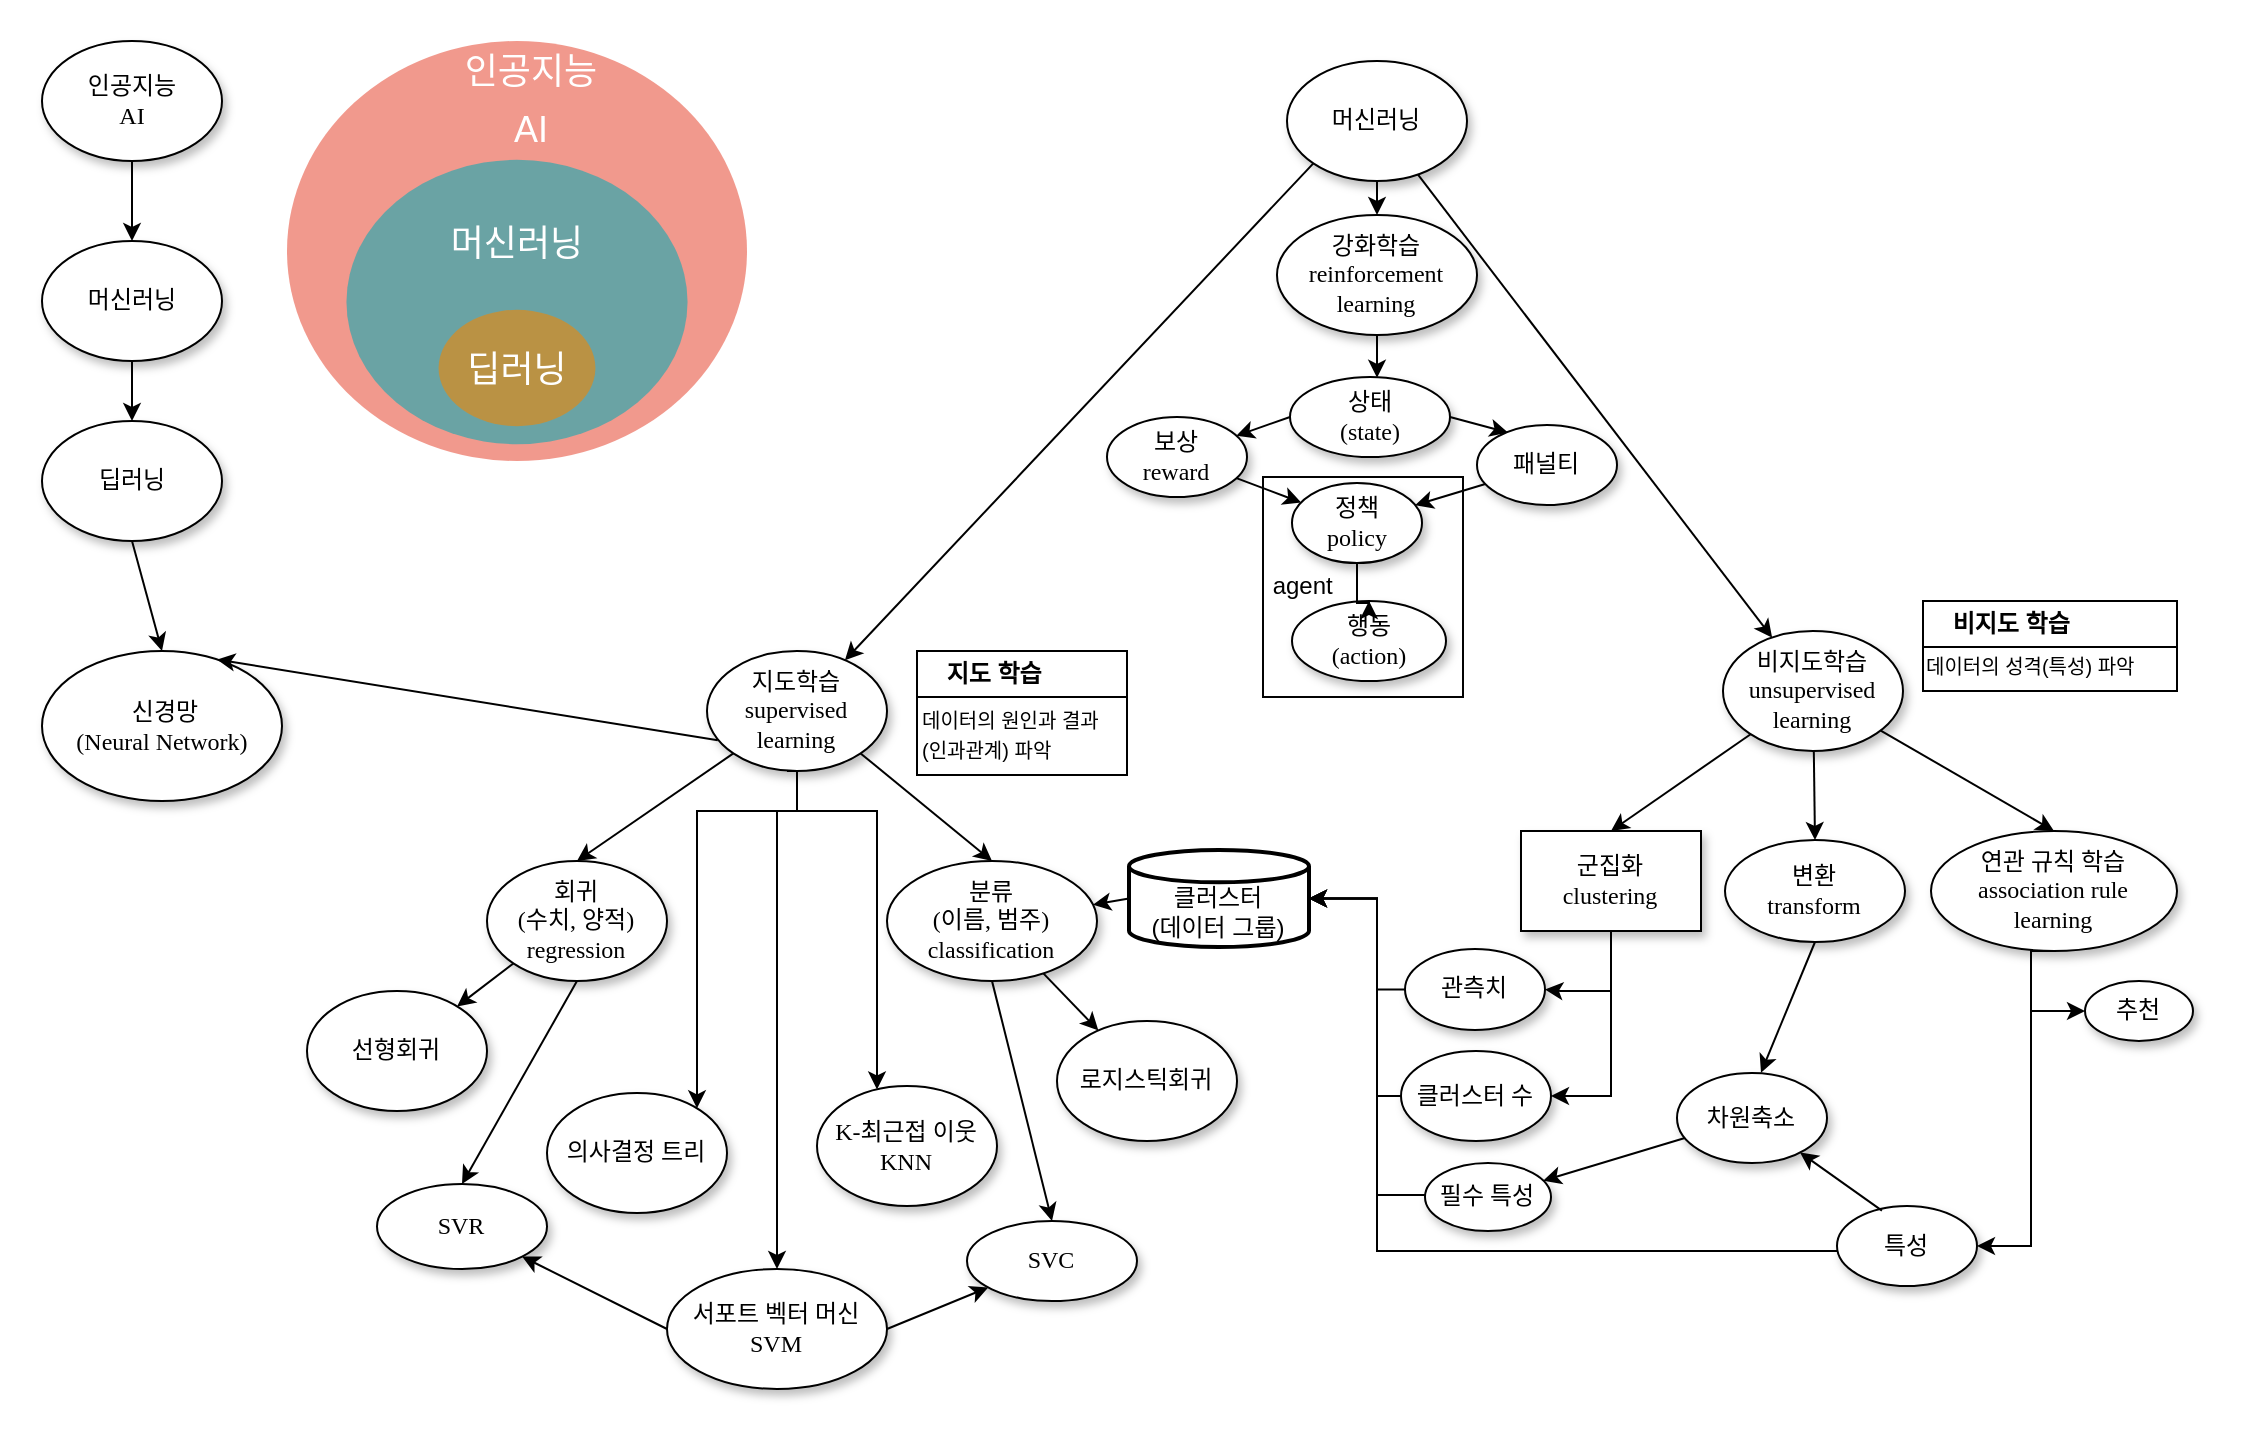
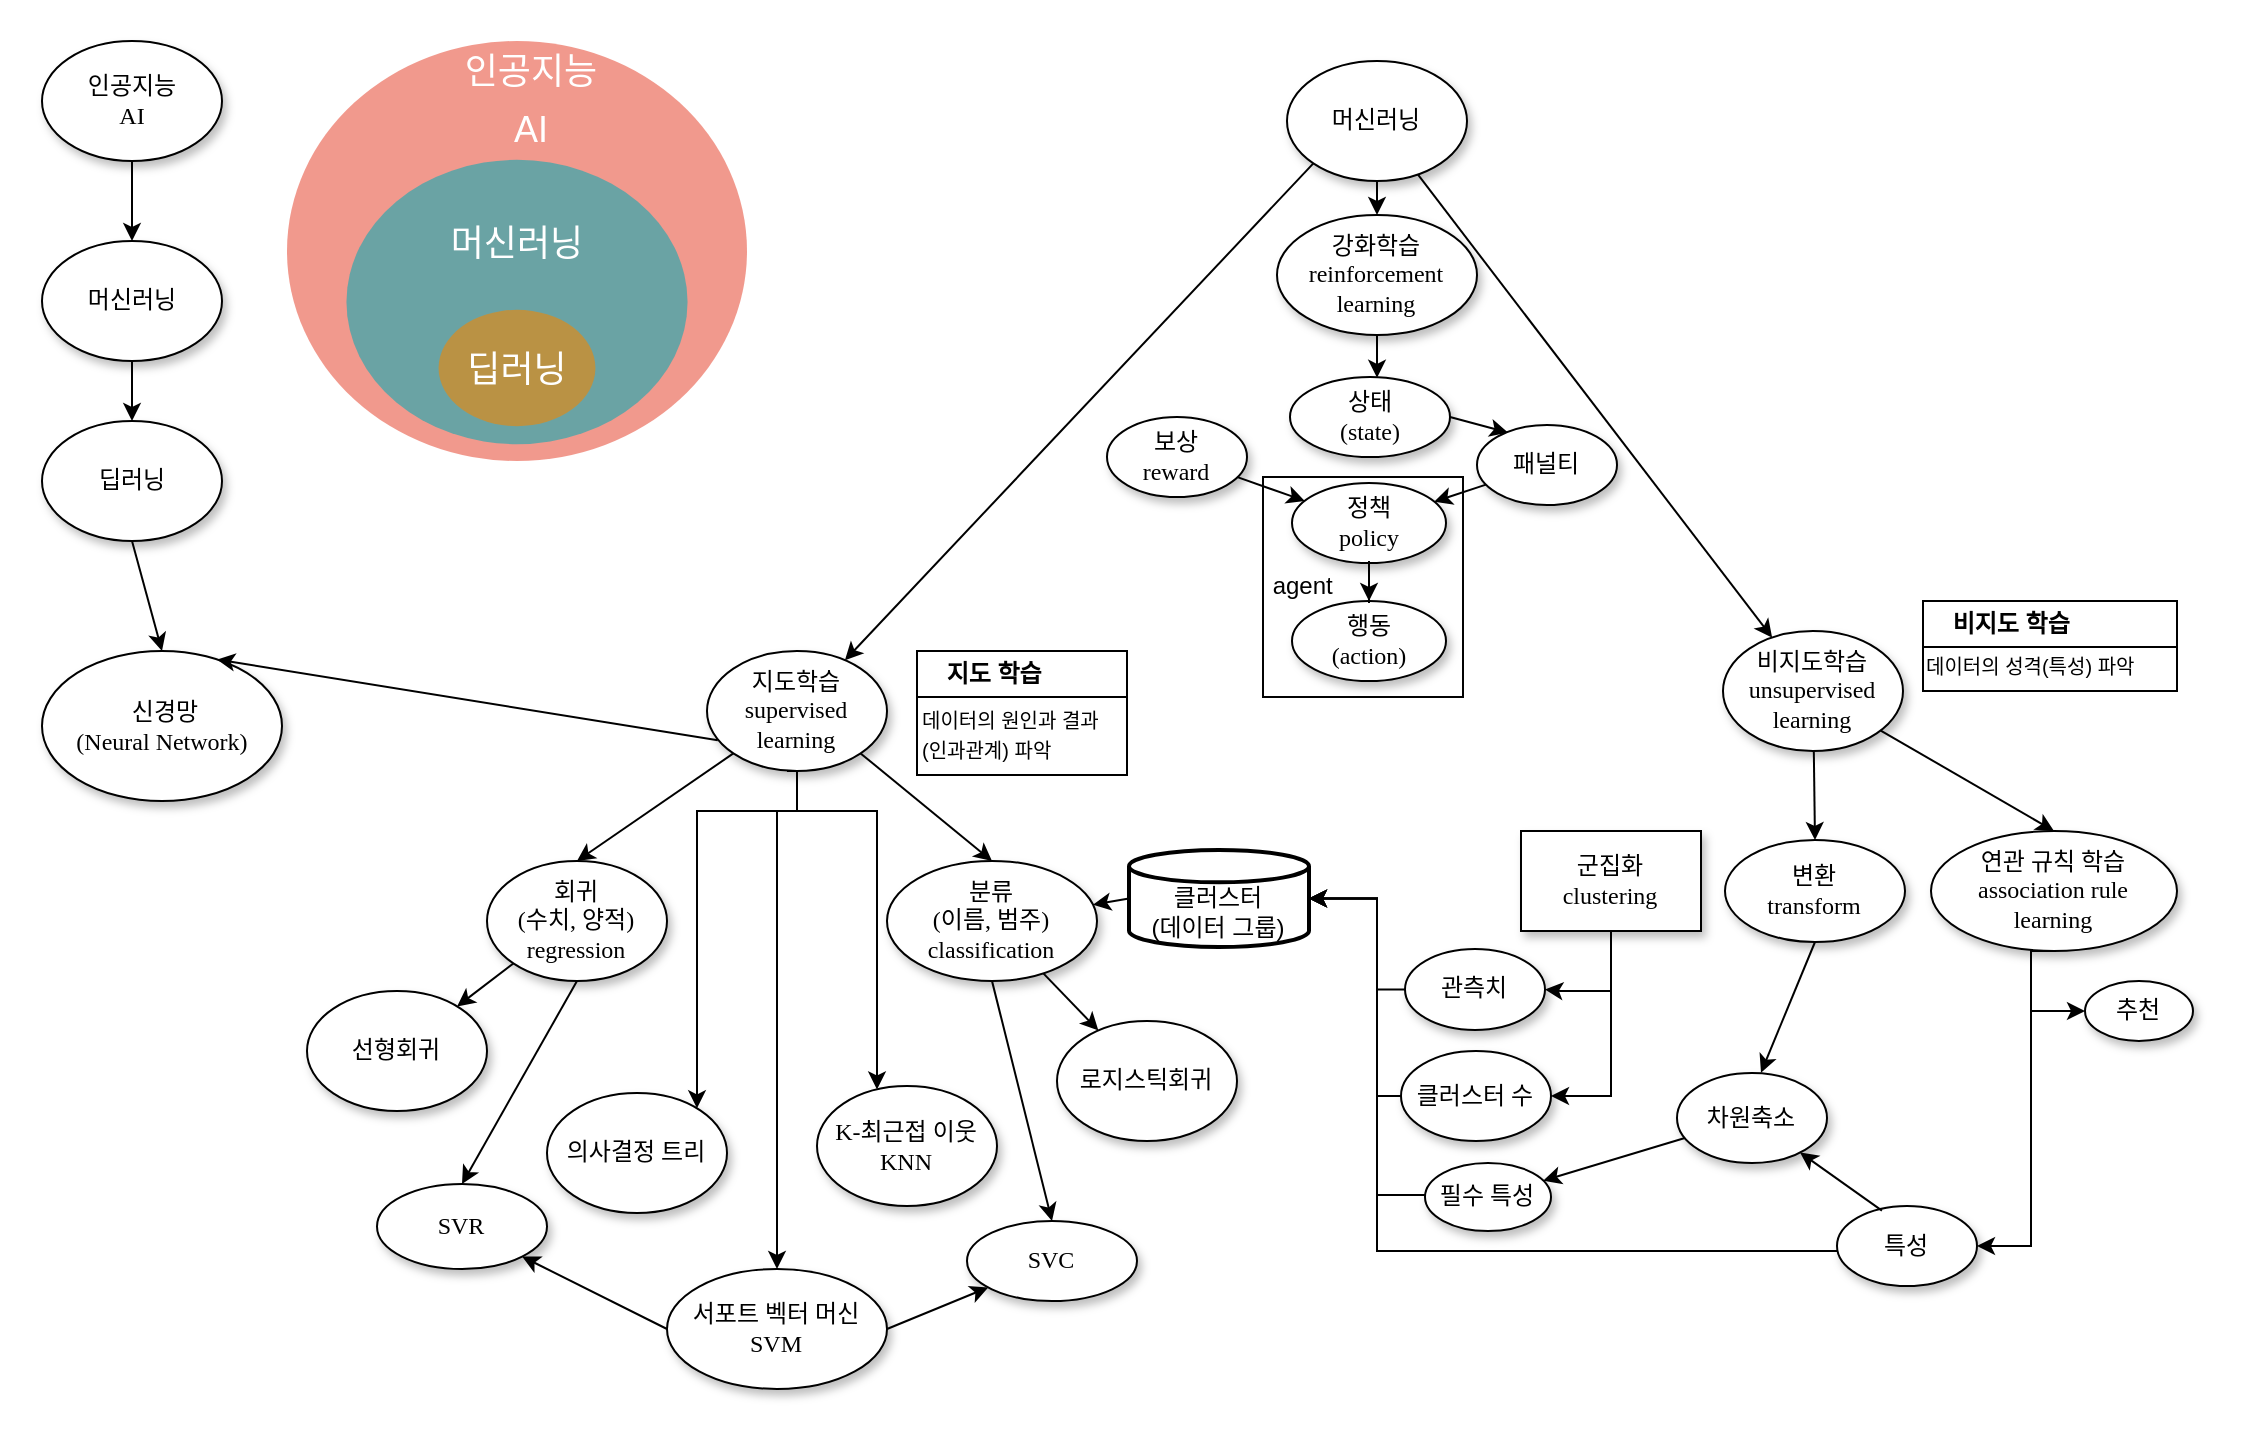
edge "상태 (state)" -> "보상 reward": removed
node "정책 policy": size 130x80 -> 154x80
edge "비지도학습 unsupervised learning" -> "군집화 clustering": removed
